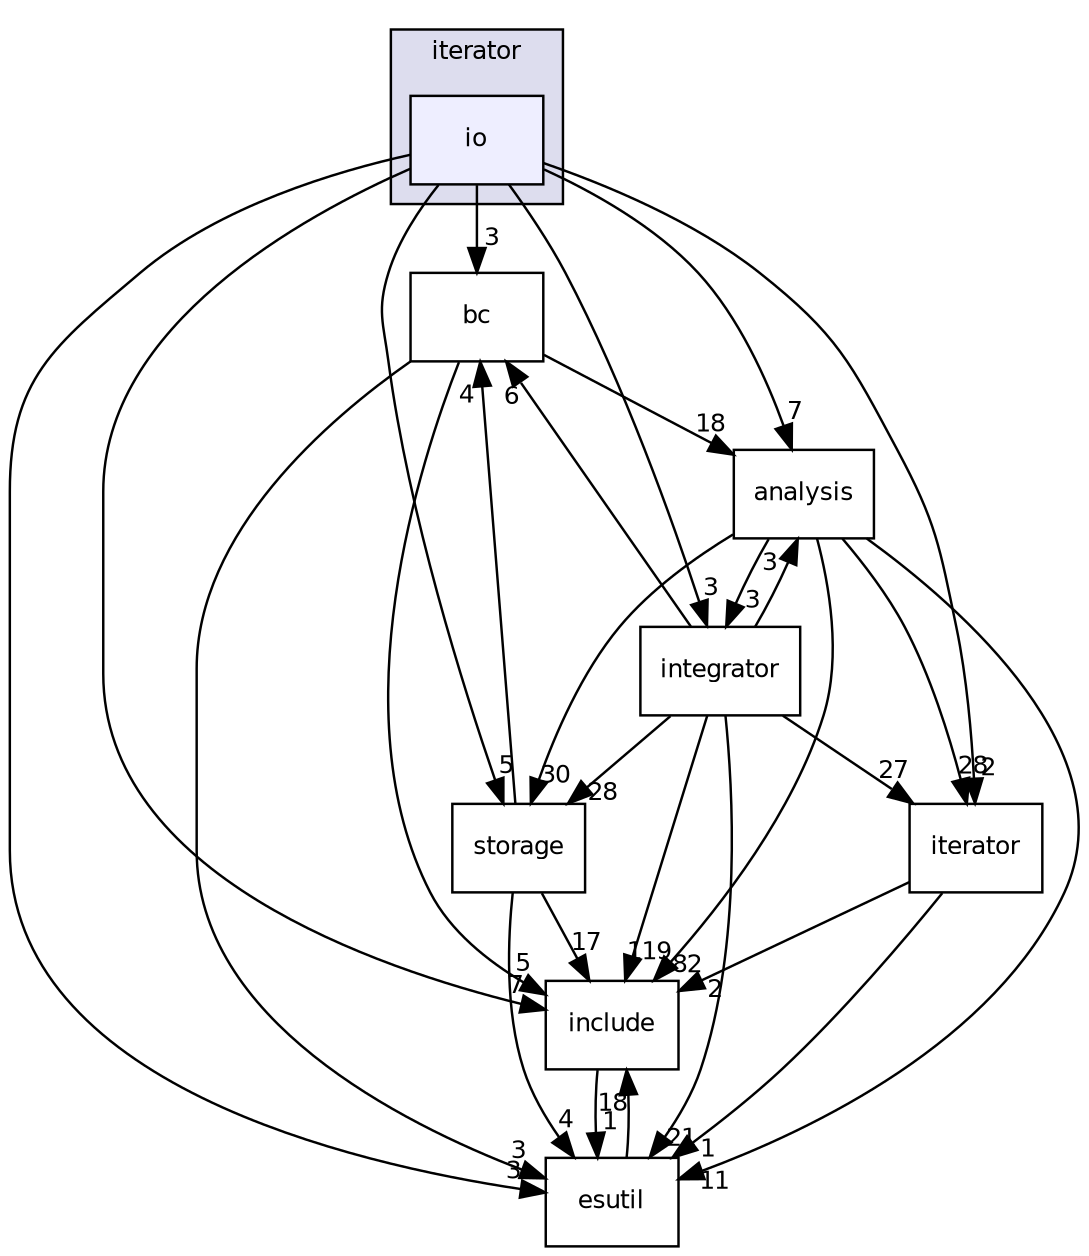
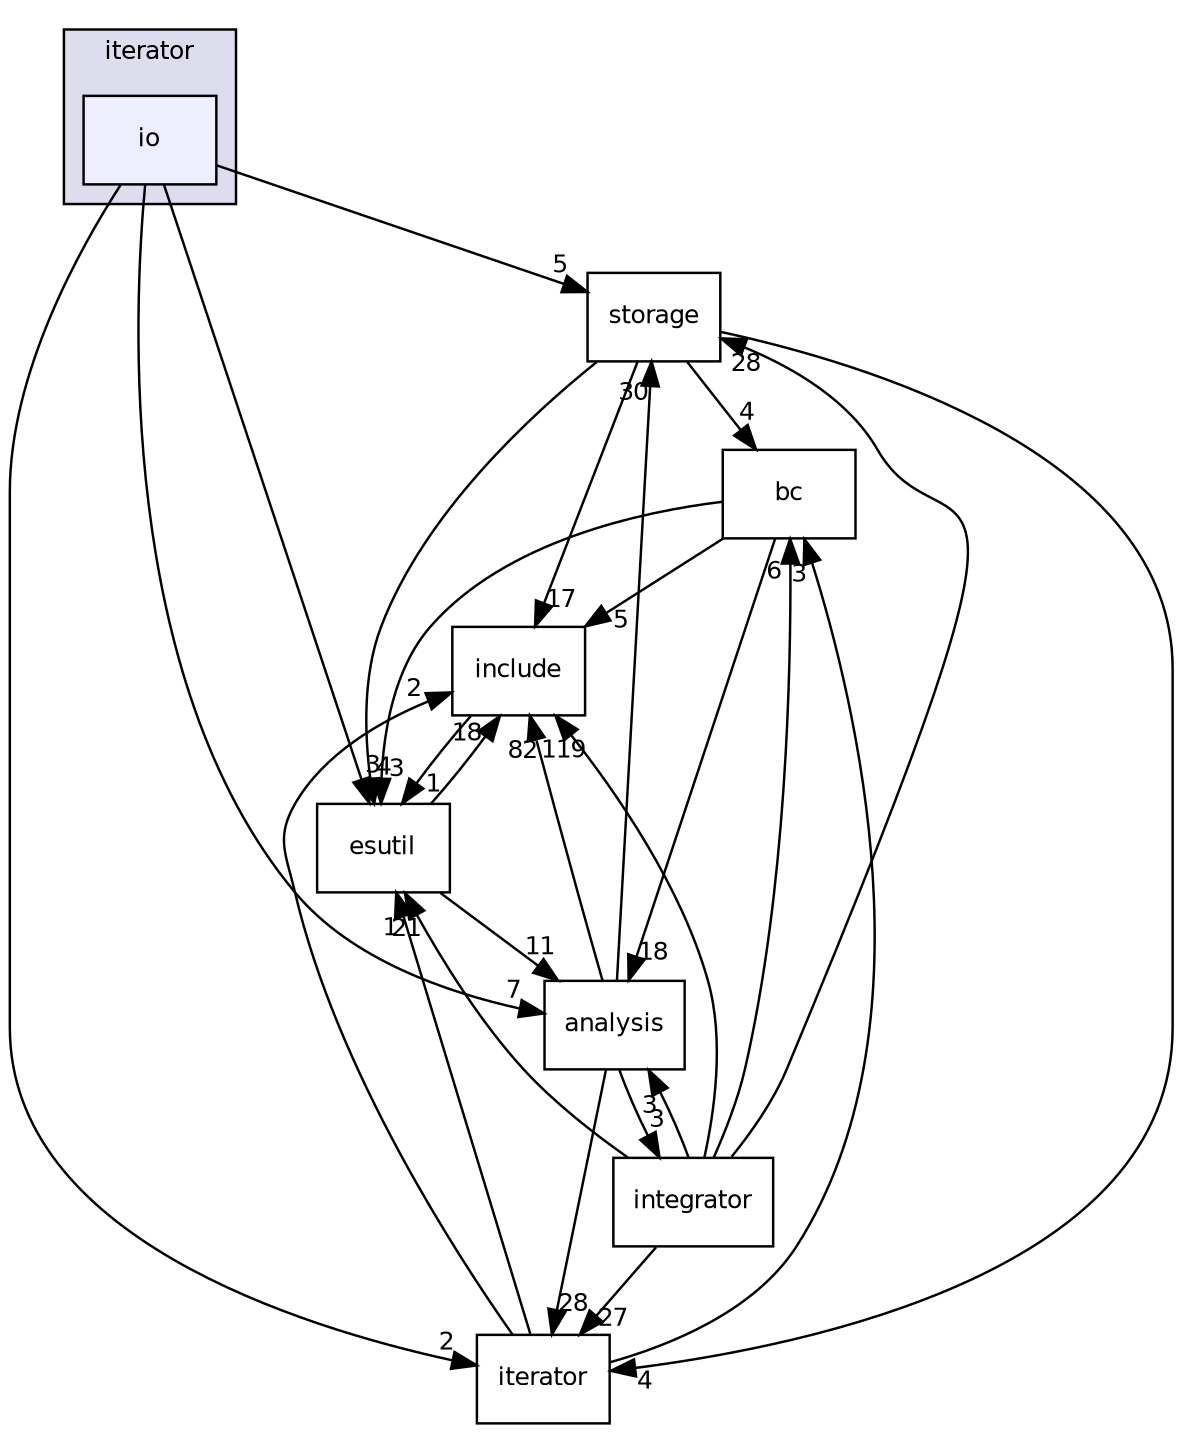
edge "io" -> "bc": now "iterator" -> "bc"
edge "io" -> "integrator": removed
edge "io" -> "include": removed
edge "storage" -> "iterator": added
edge "analysis" -> "esutil": reversed
